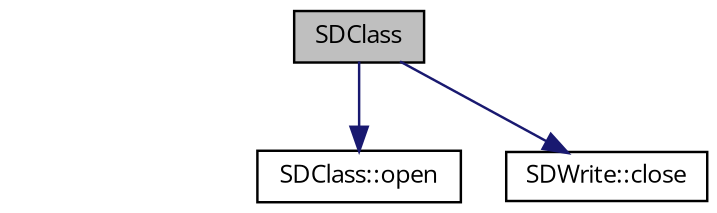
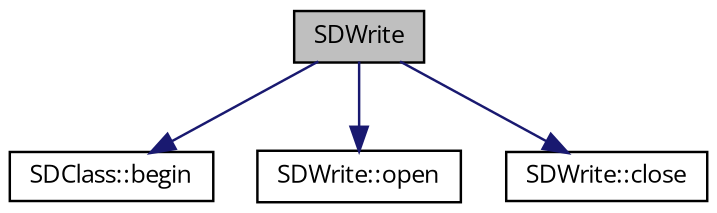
node "SDClass": label "SDClass" -> "SDWrite"
node "SDClass::begin": added
node "SDClass::open": label "SDClass::open" -> "SDWrite::open"
